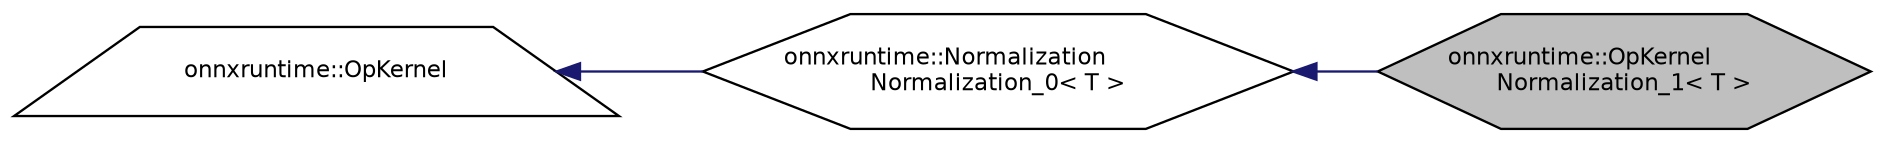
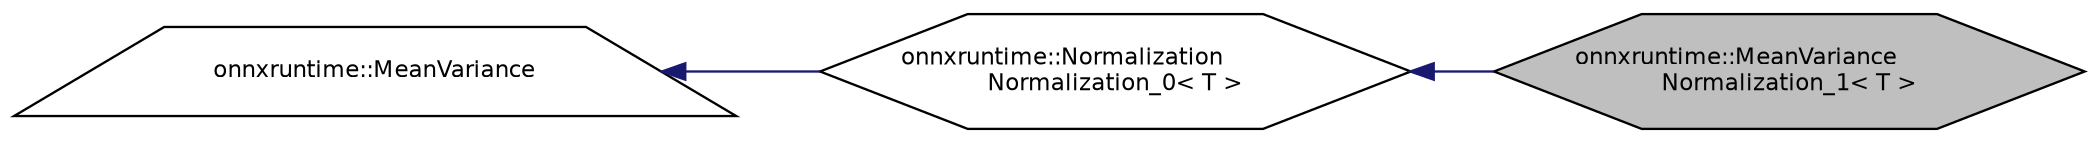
node "onnxruntime::OpKernel": label "onnxruntime::OpKernel" -> "onnxruntime::MeanVariance"
node "onnxruntime::OpKernel Normalization_1< T >": label "onnxruntime::OpKernel Normalization_1< T >" -> "onnxruntime::MeanVariance Normalization_1< T >"
